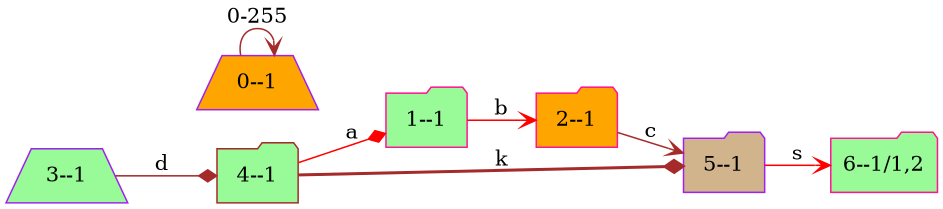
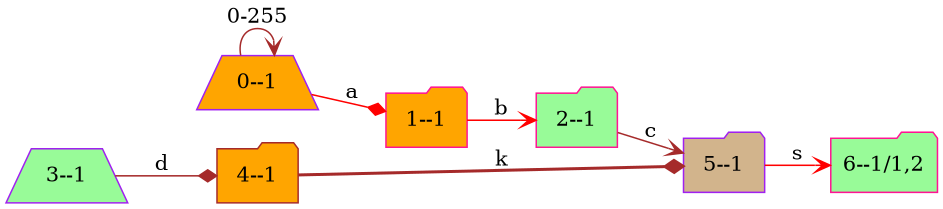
node "1--1": fillcolor palegreen -> orange
node "2--1": fillcolor orange -> palegreen
edge "4--1" -> "1--1": now "0--1" -> "1--1"
node "4--1": fillcolor palegreen -> orange
